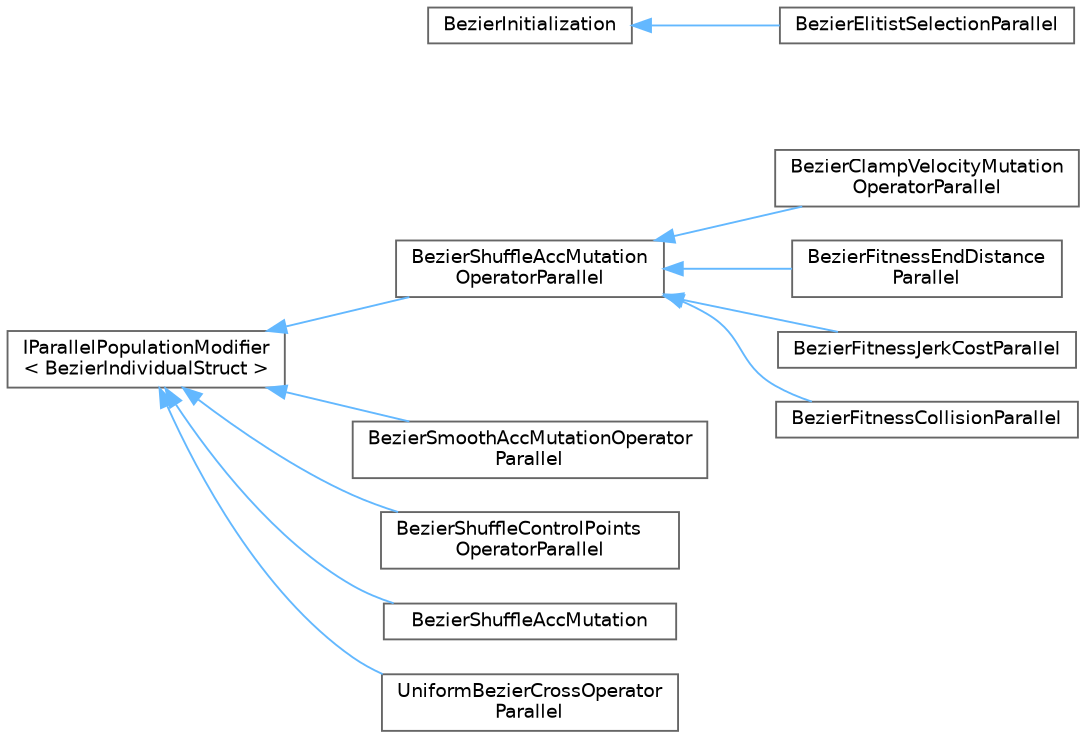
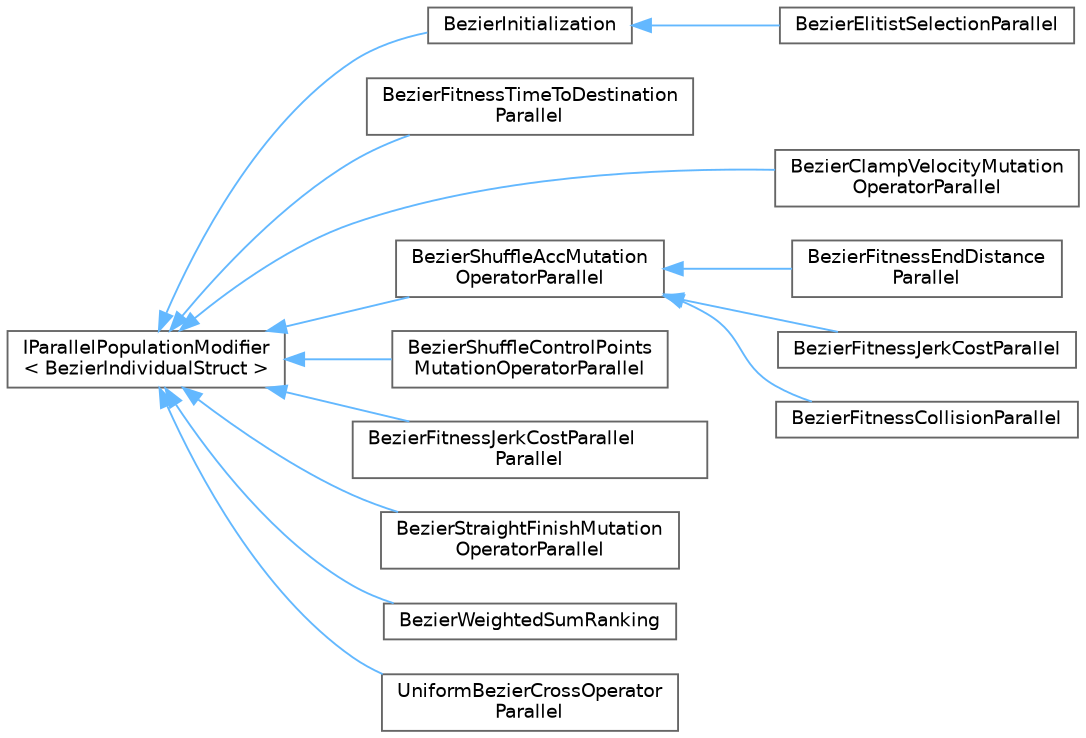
node "BezierFitnessTimeToDestination Parallel": added
edge "BezierInitialization" -> "IParallelPopulationModifier < BezierIndividualStruct >": added
edge "BezierClampVelocityMutation OperatorParallel" -> "BezierShuffleAccMutation OperatorParallel": now "BezierClampVelocityMutation OperatorParallel" -> "IParallelPopulationModifier < BezierIndividualStruct >"
node "BezierShuffleControlPoints MutationOperatorParallel": added
node "BezierSmoothAccMutationOperator Parallel": label "BezierSmoothAccMutationOperator Parallel" -> "BezierFitnessJerkCostParallel Parallel"
node "BezierShuffleControlPoints OperatorParallel": label "BezierShuffleControlPoints OperatorParallel" -> "BezierStraightFinishMutation OperatorParallel"
node "BezierShuffleAccMutation": label "BezierShuffleAccMutation" -> "BezierWeightedSumRanking"
